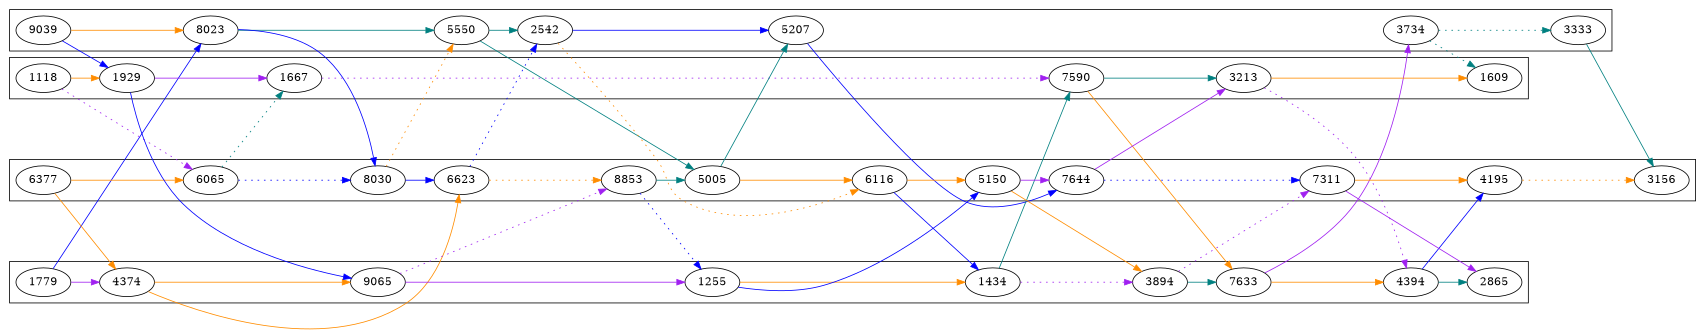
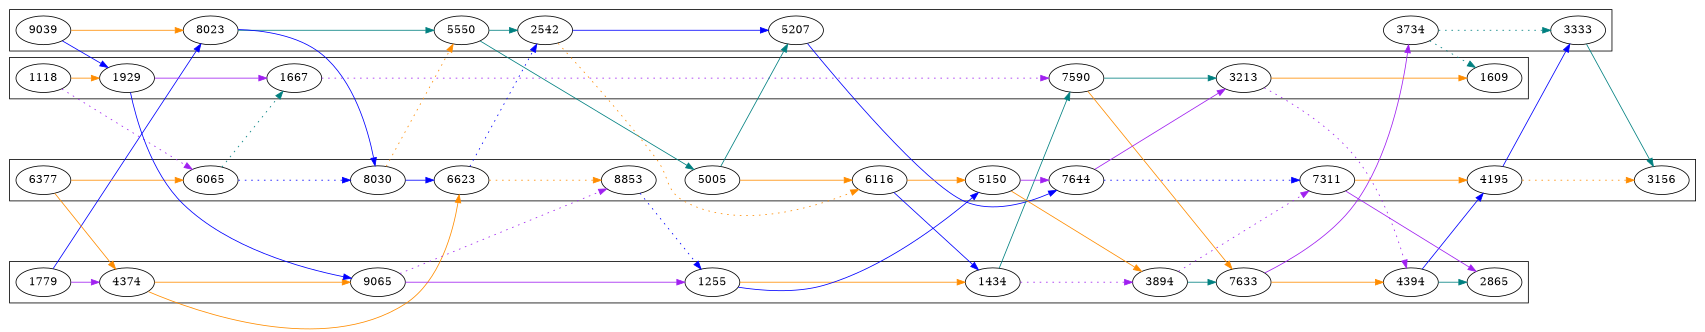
edge "4195" -> "3333": added
edge "8853" -> "5005": removed
